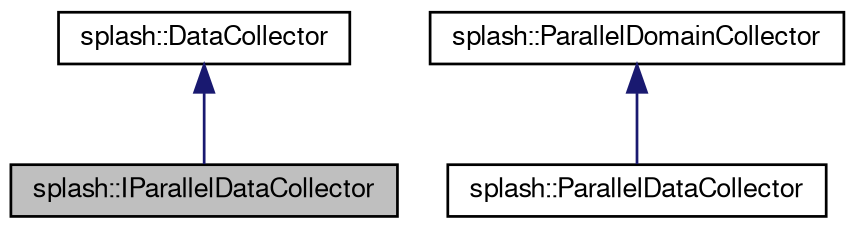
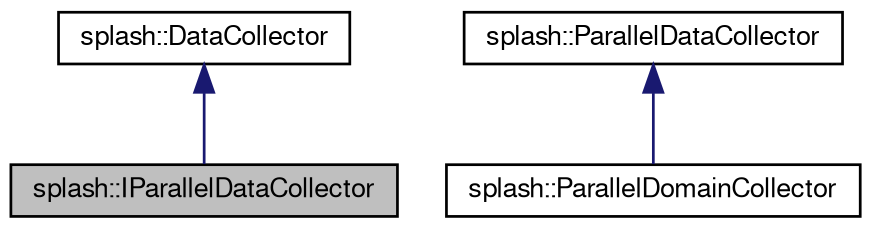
edge "splash::ParallelDataCollector" -> "splash::ParallelDomainCollector": reversed
